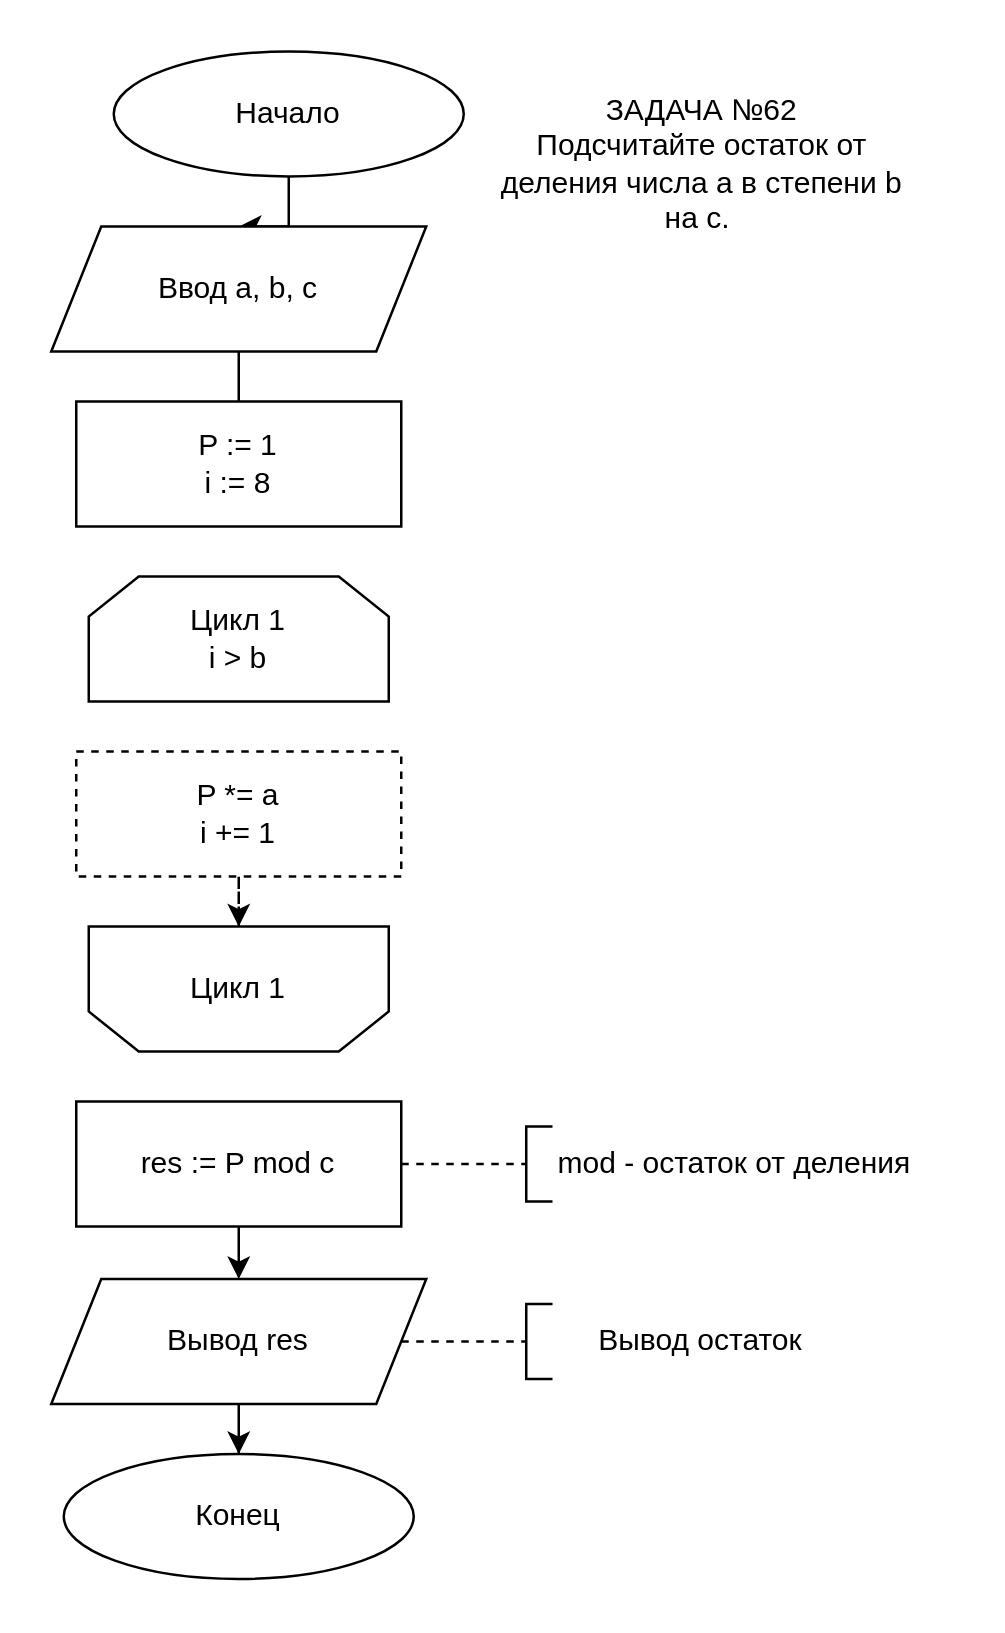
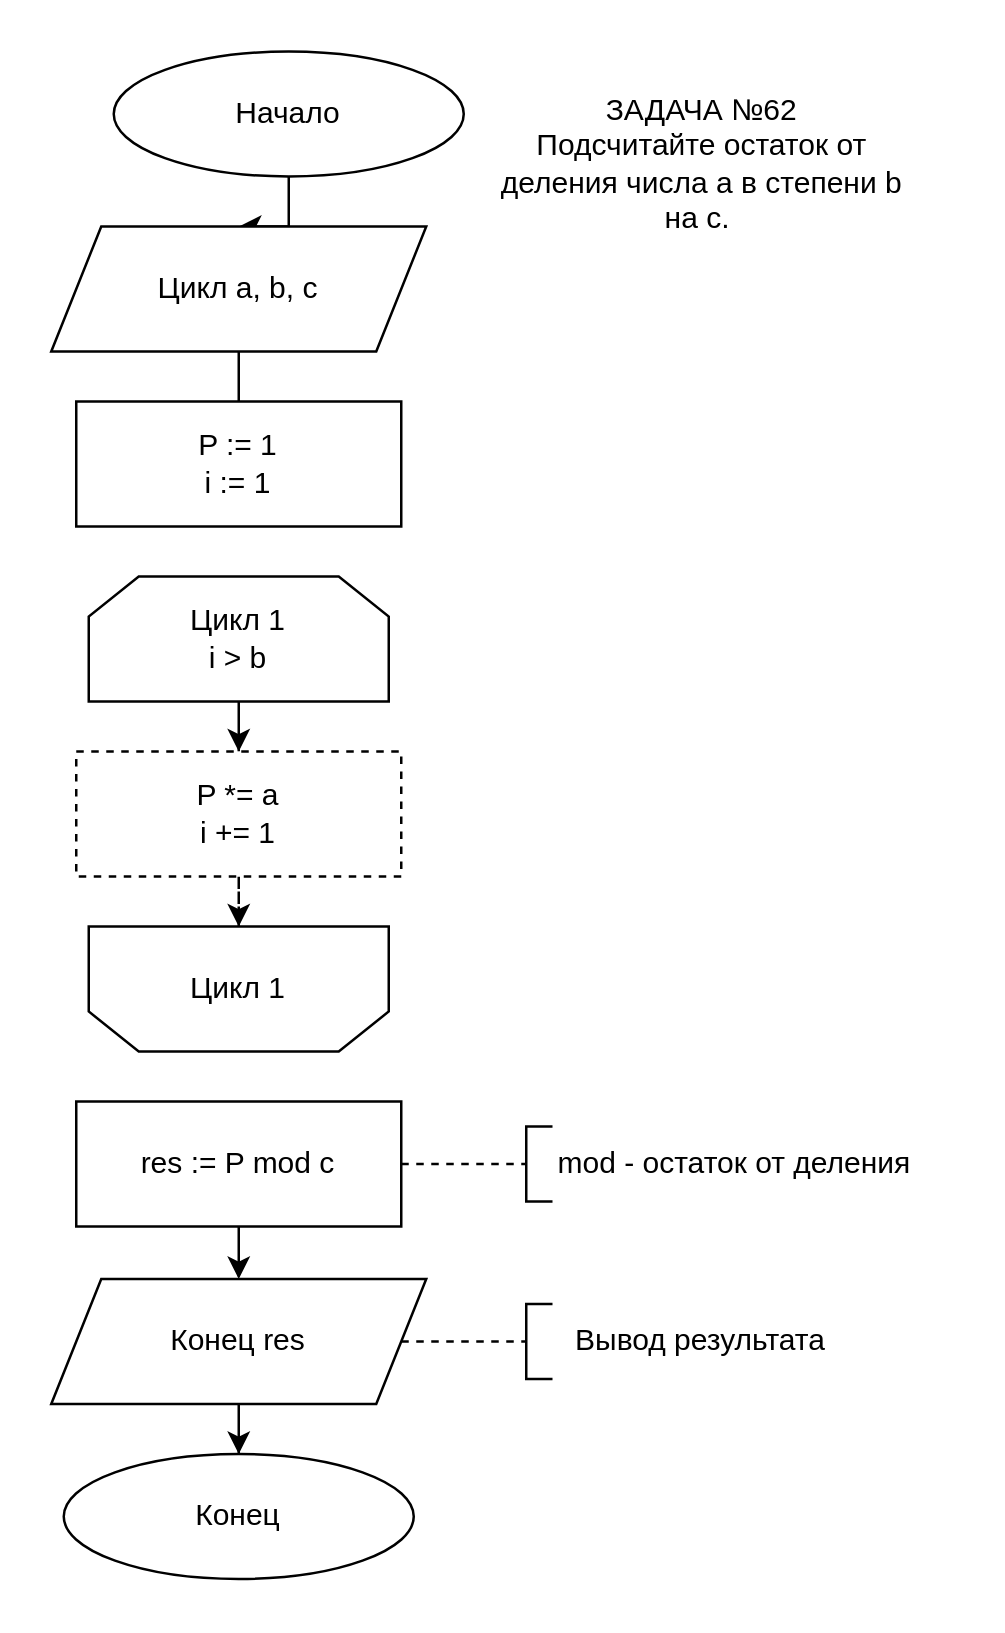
node "Ввод a, b, c": label "Ввод a, b, c" -> "Цикл a, b, c"
node "P := 1 i := 8": label "P := 1 i := 8" -> "P := 1 i := 1"
edge "Цикл 1 i > b" -> "P *= a i += 1": added
node "Вывод res": label "Вывод res" -> "Конец res"
node "Вывод остаток": label "Вывод остаток" -> "Вывод результата"
